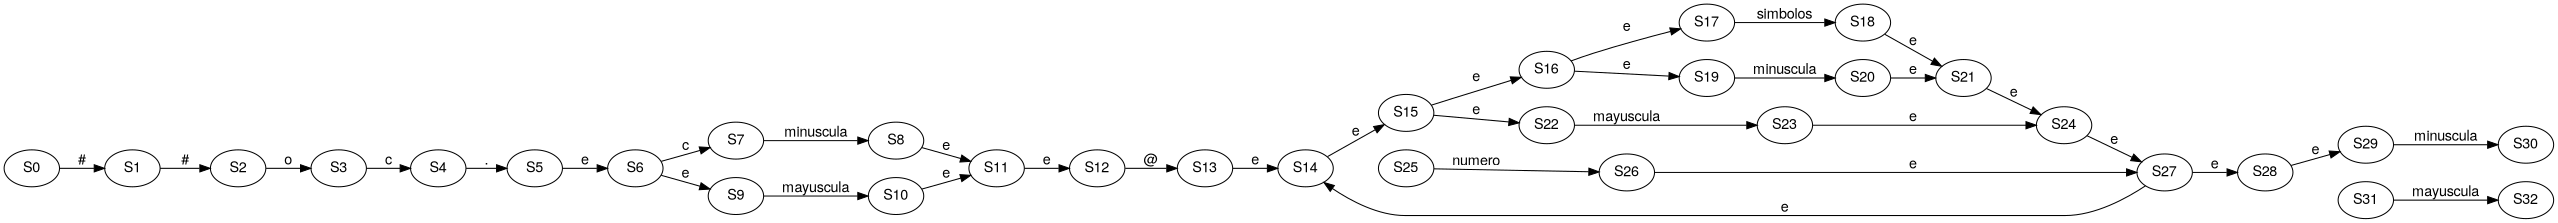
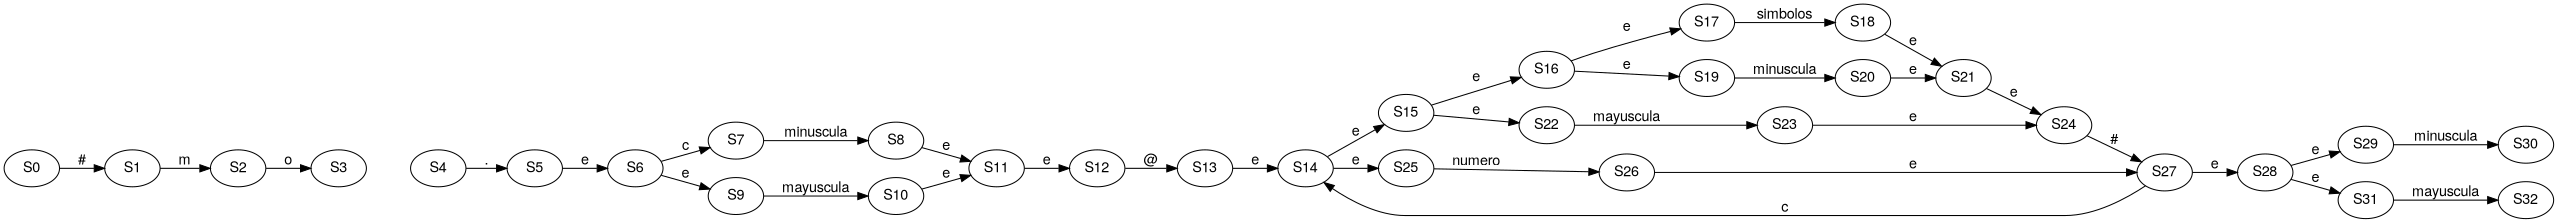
edge "S24" -> "S27": label "e" -> "#"
edge "S1" -> "S2": label "#" -> "m"
edge "S3" -> "S4": removed, label "c"
edge "S14" -> "S25": added, label "e"
edge "S28" -> "S31": added, label "e"
edge "S27" -> "S14": label "e" -> "c"
